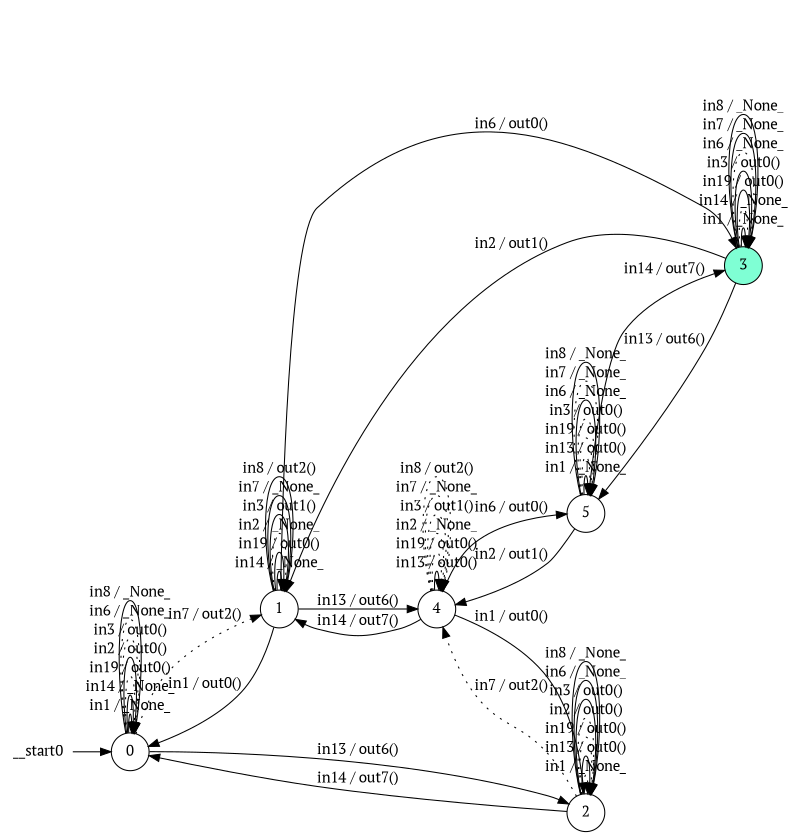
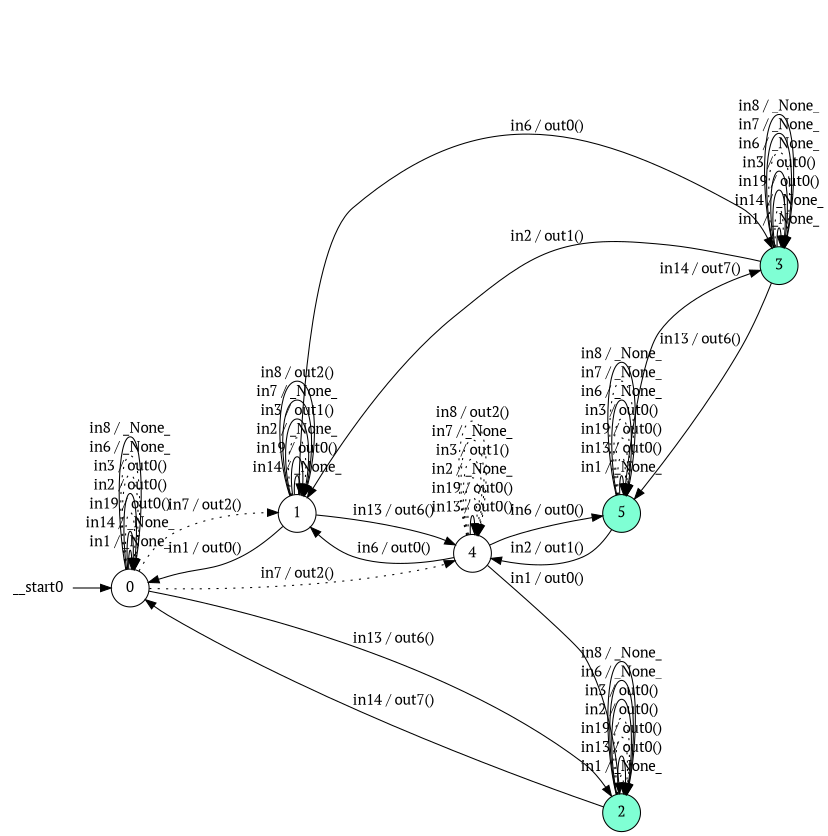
node "5": fillcolor white -> aquamarine
edge "4" -> "1": label "in14 / out7()" -> "in6 / out0()"
edge "2" -> "4": now "0" -> "4"
node "2": fillcolor white -> aquamarine
